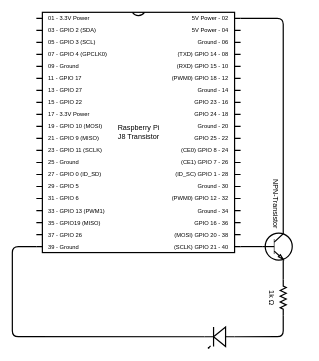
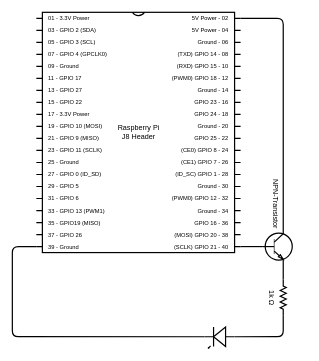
node "Raspberry Pi J8 Transistor": label "Raspberry Pi J8 Transistor" -> "Raspberry Pi J8 Header"
